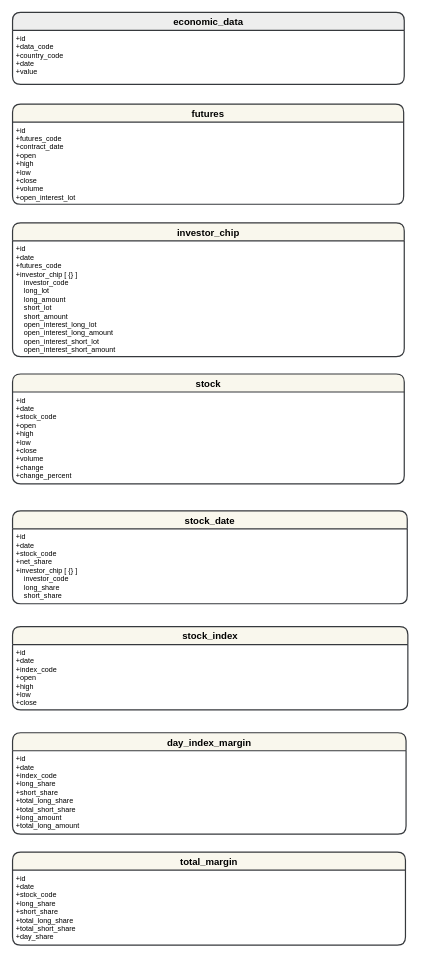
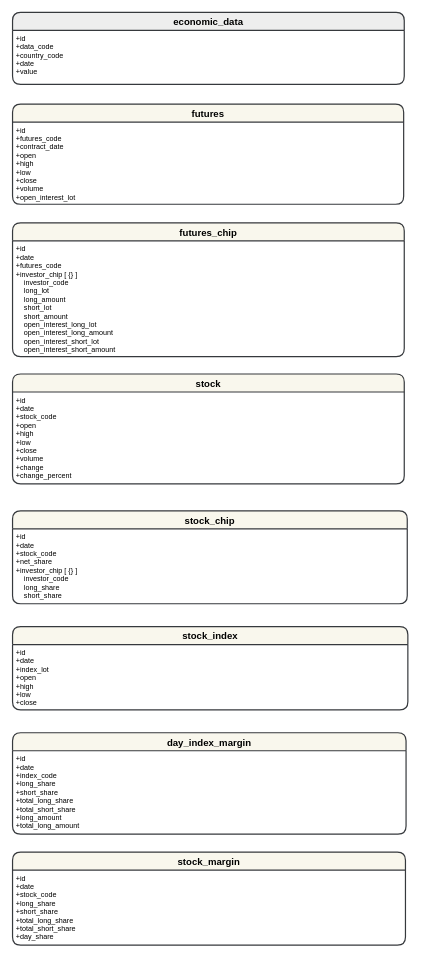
node "investor_chip": label "investor_chip" -> "futures_chip"
node "stock_date": label "stock_date" -> "stock_chip"
node "+id +date +index_code +open +high +low +close": label "+id +date +index_code +open +high +low +close" -> "+id +date +index_lot +open +high +low +close"
node "total_margin": label "total_margin" -> "stock_margin"
